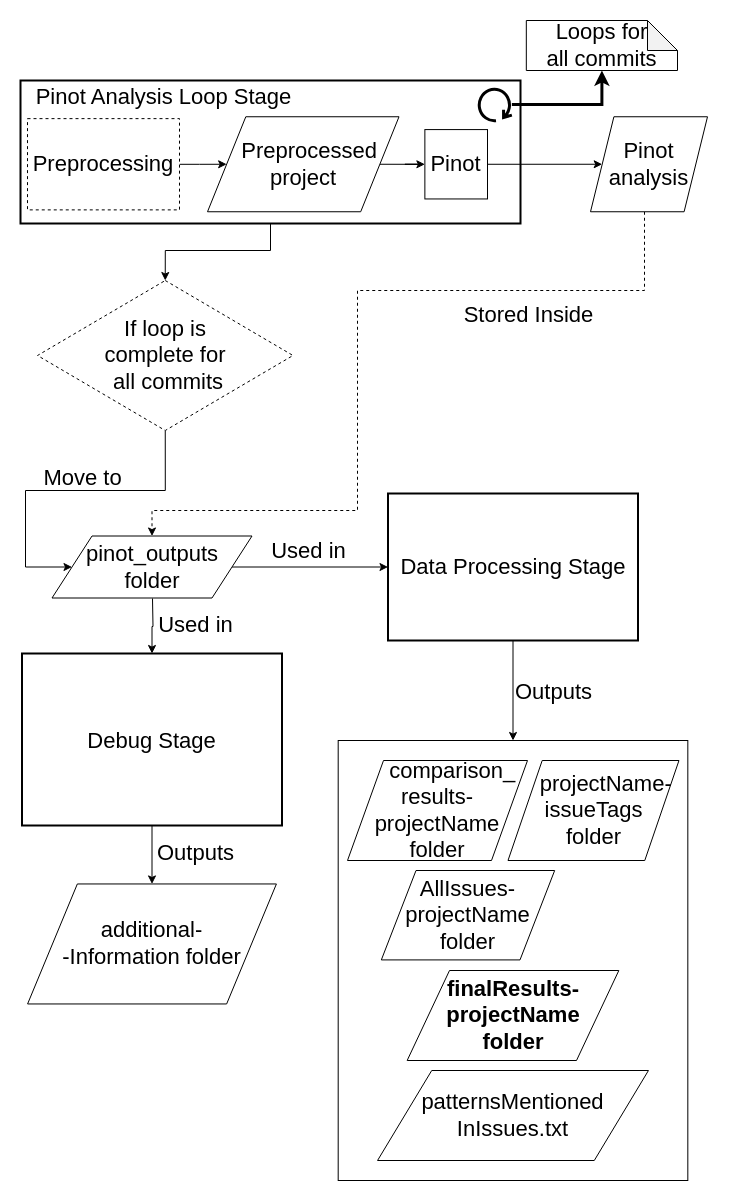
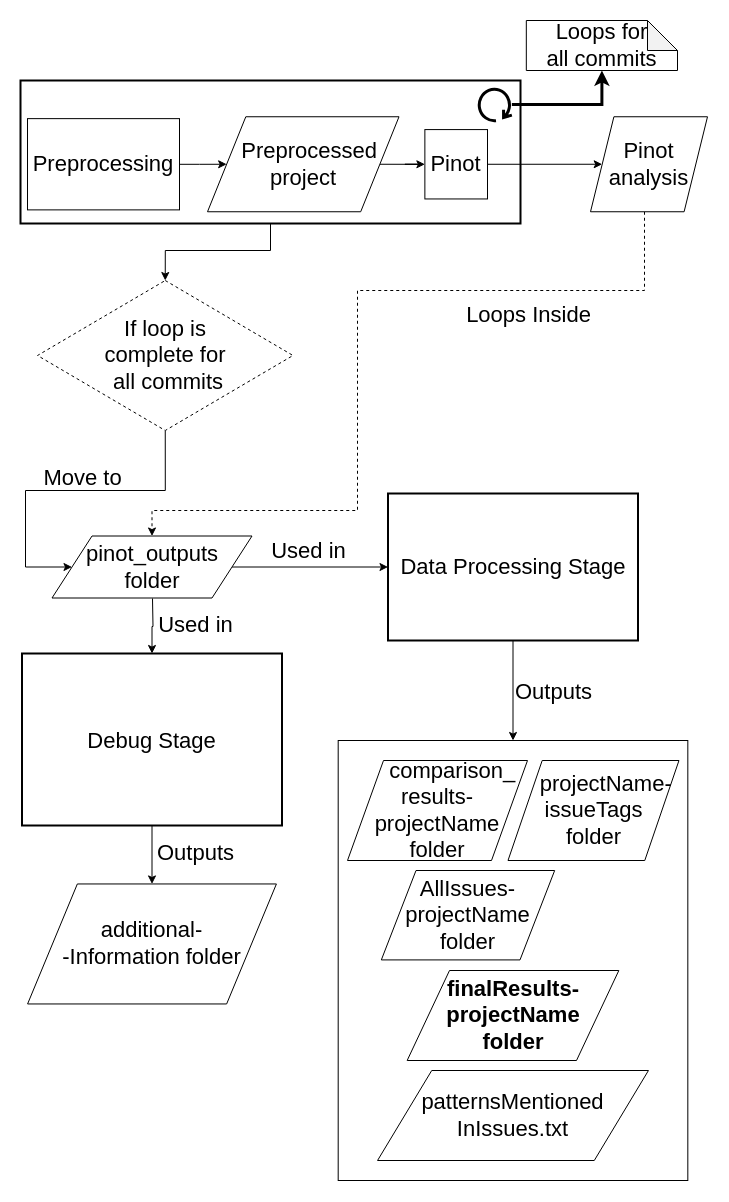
node "Pinot Analysis Loop Stage": removed
node "Preprocessing": style dashed -> solid
node "Stored Inside": label "Stored Inside" -> "Loops Inside"
